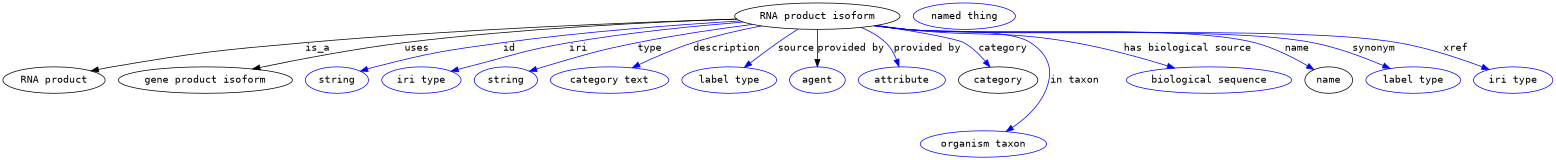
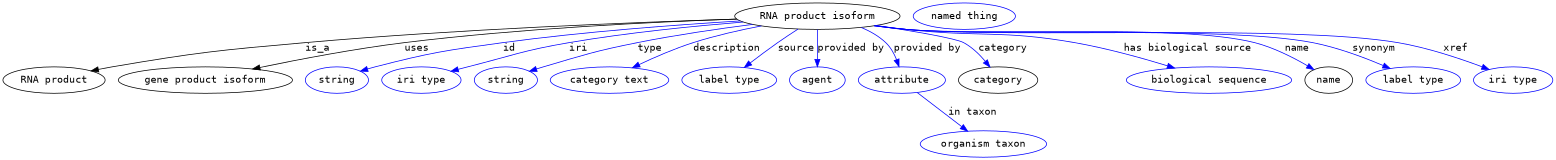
edge "RNA product isoform" -> "organism taxon": now "attribute" -> "organism taxon"
edge "RNA product isoform" -> "agent": color black -> blue
